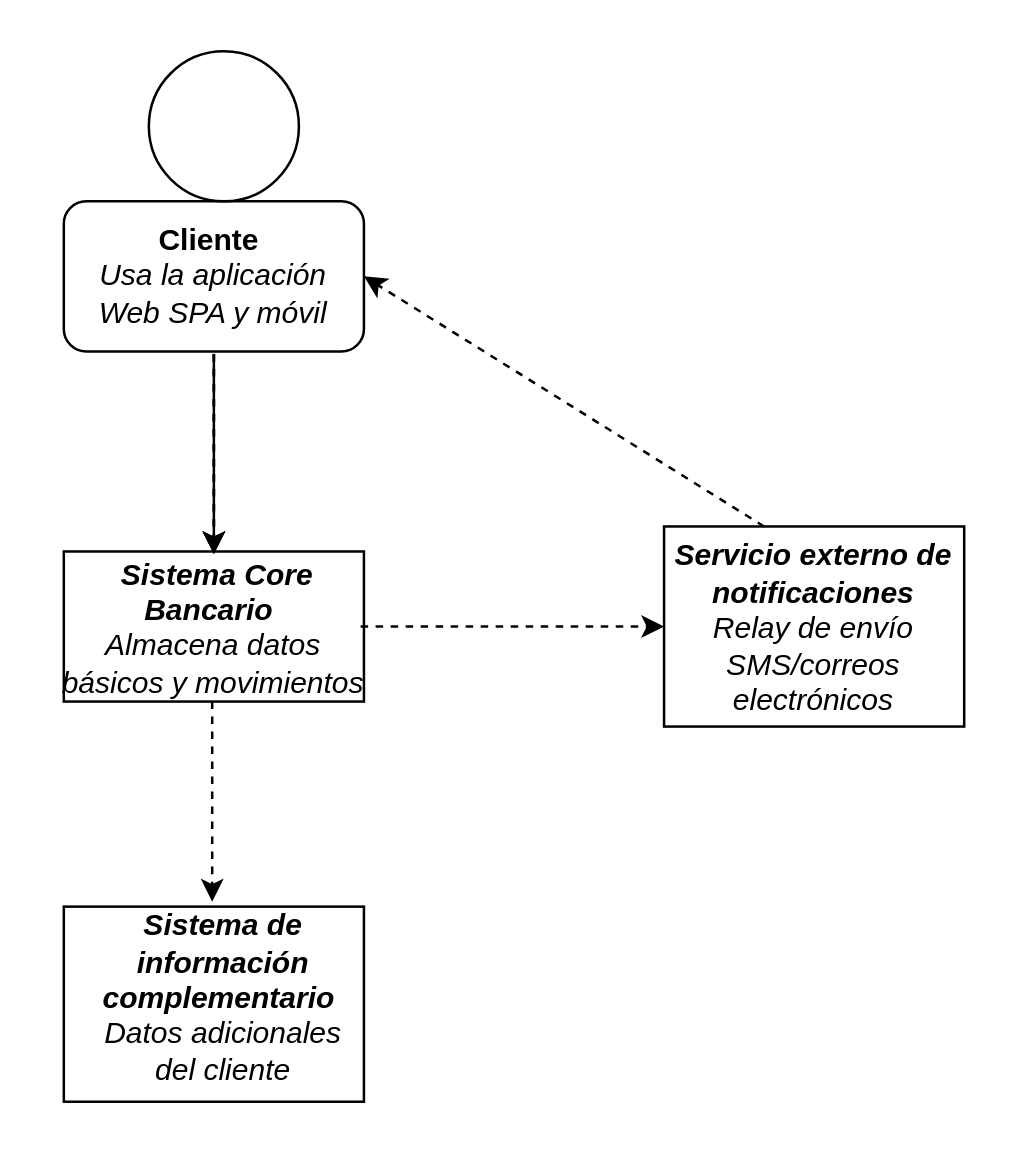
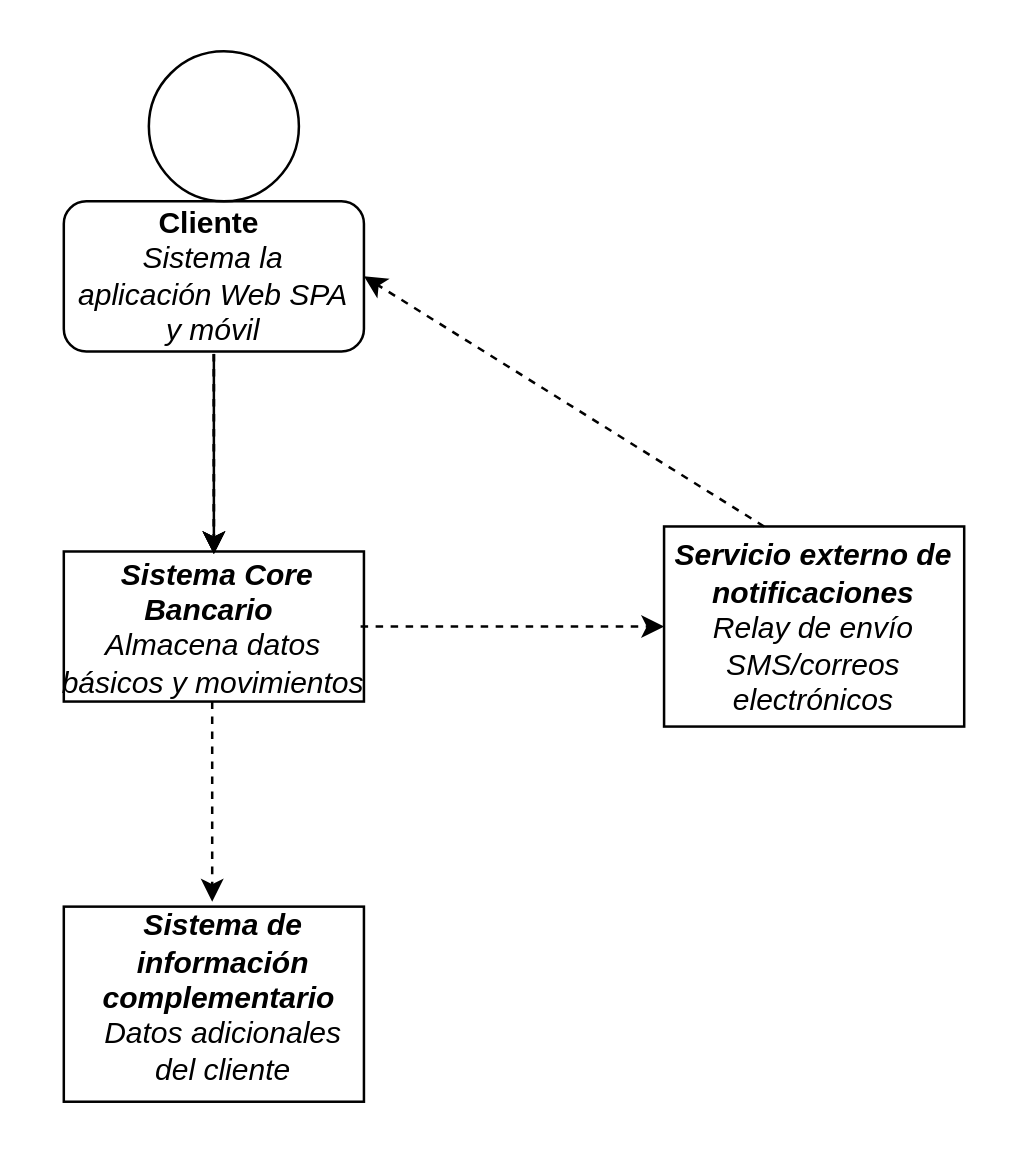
node "Cliente Usa la aplicación Web SPA y móvil": label "Cliente Usa la aplicación Web SPA y móvil" -> "Cliente Sistema la aplicación Web SPA y móvil"
